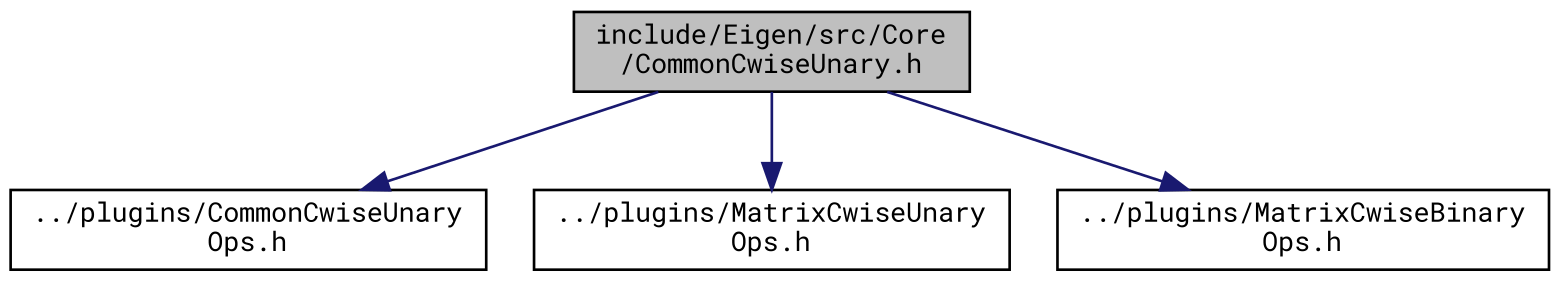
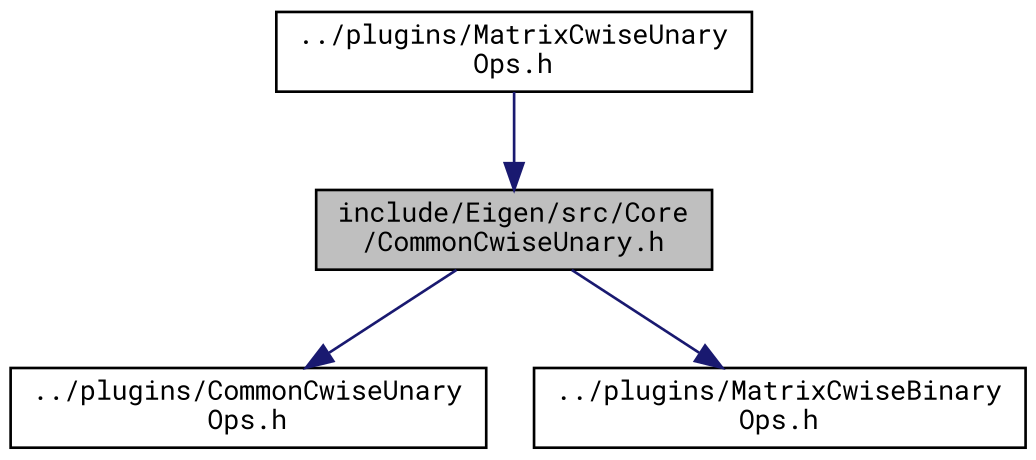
edge "include/Eigen/src/Core /CommonCwiseUnary.h" -> "../plugins/MatrixCwiseUnary Ops.h": reversed
